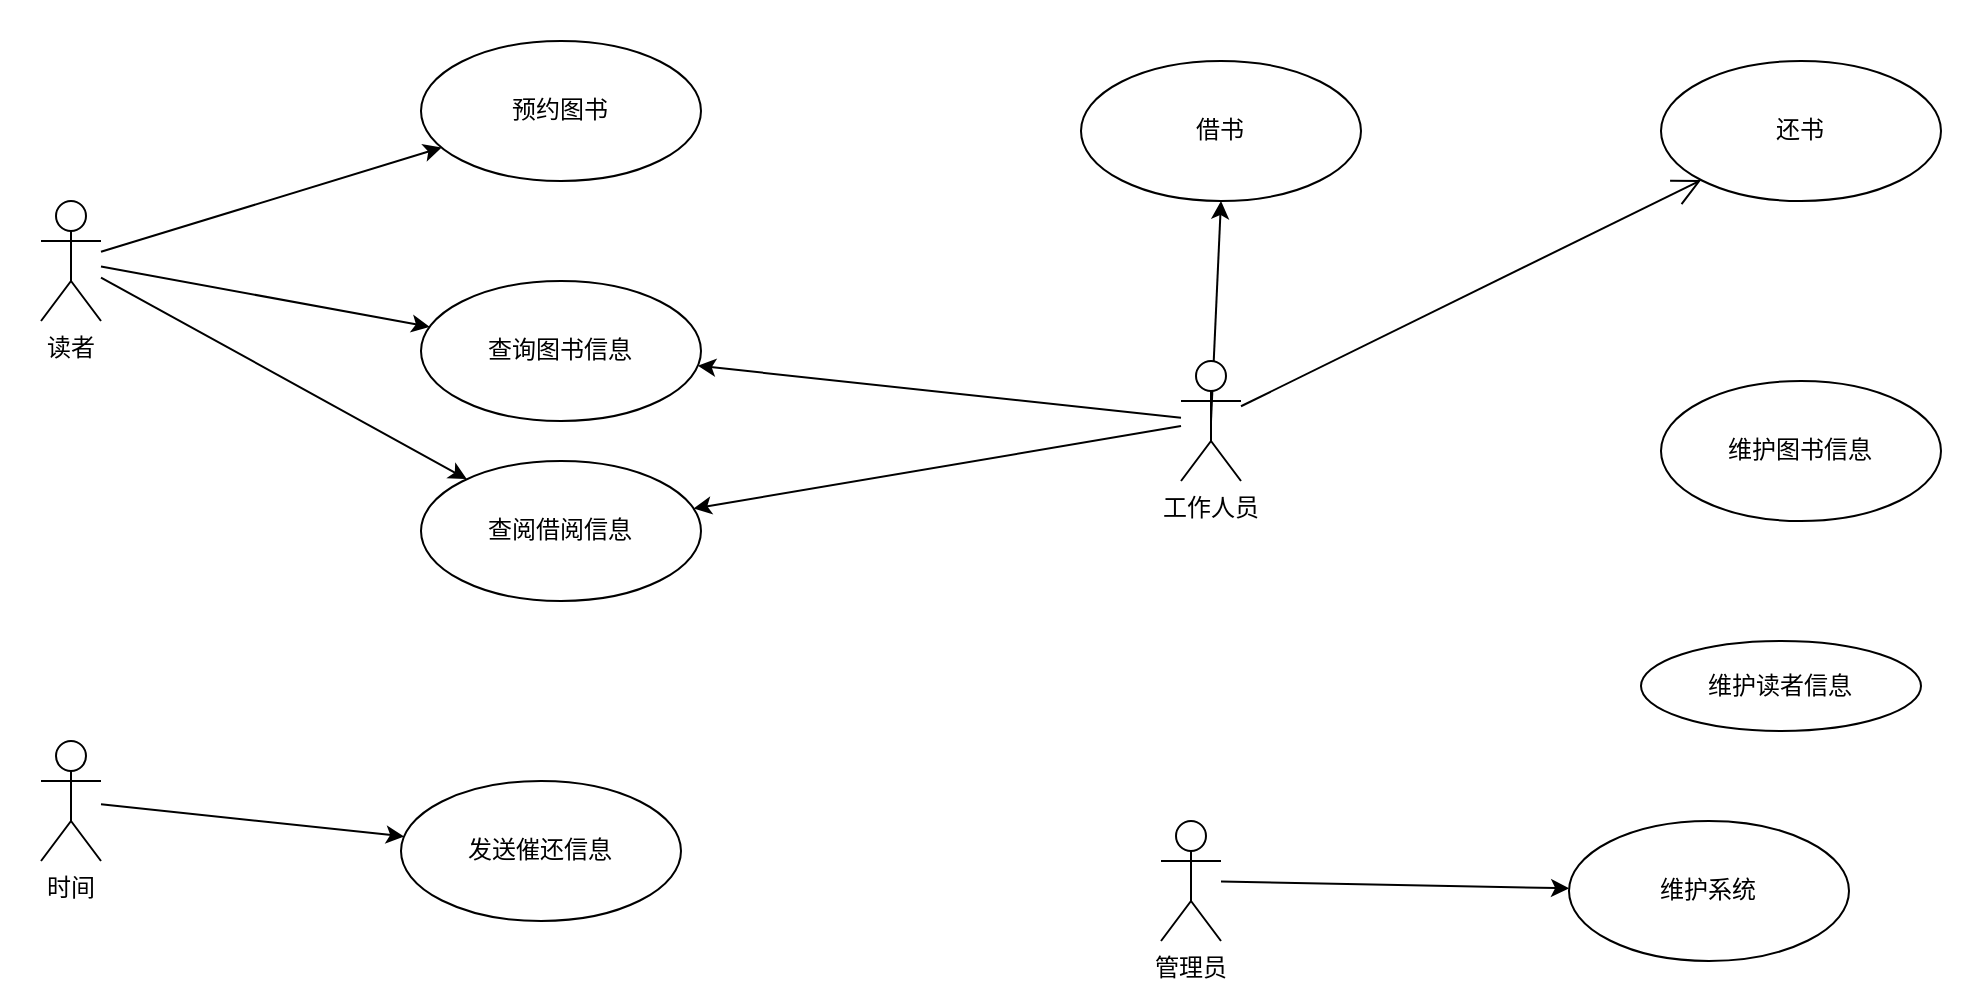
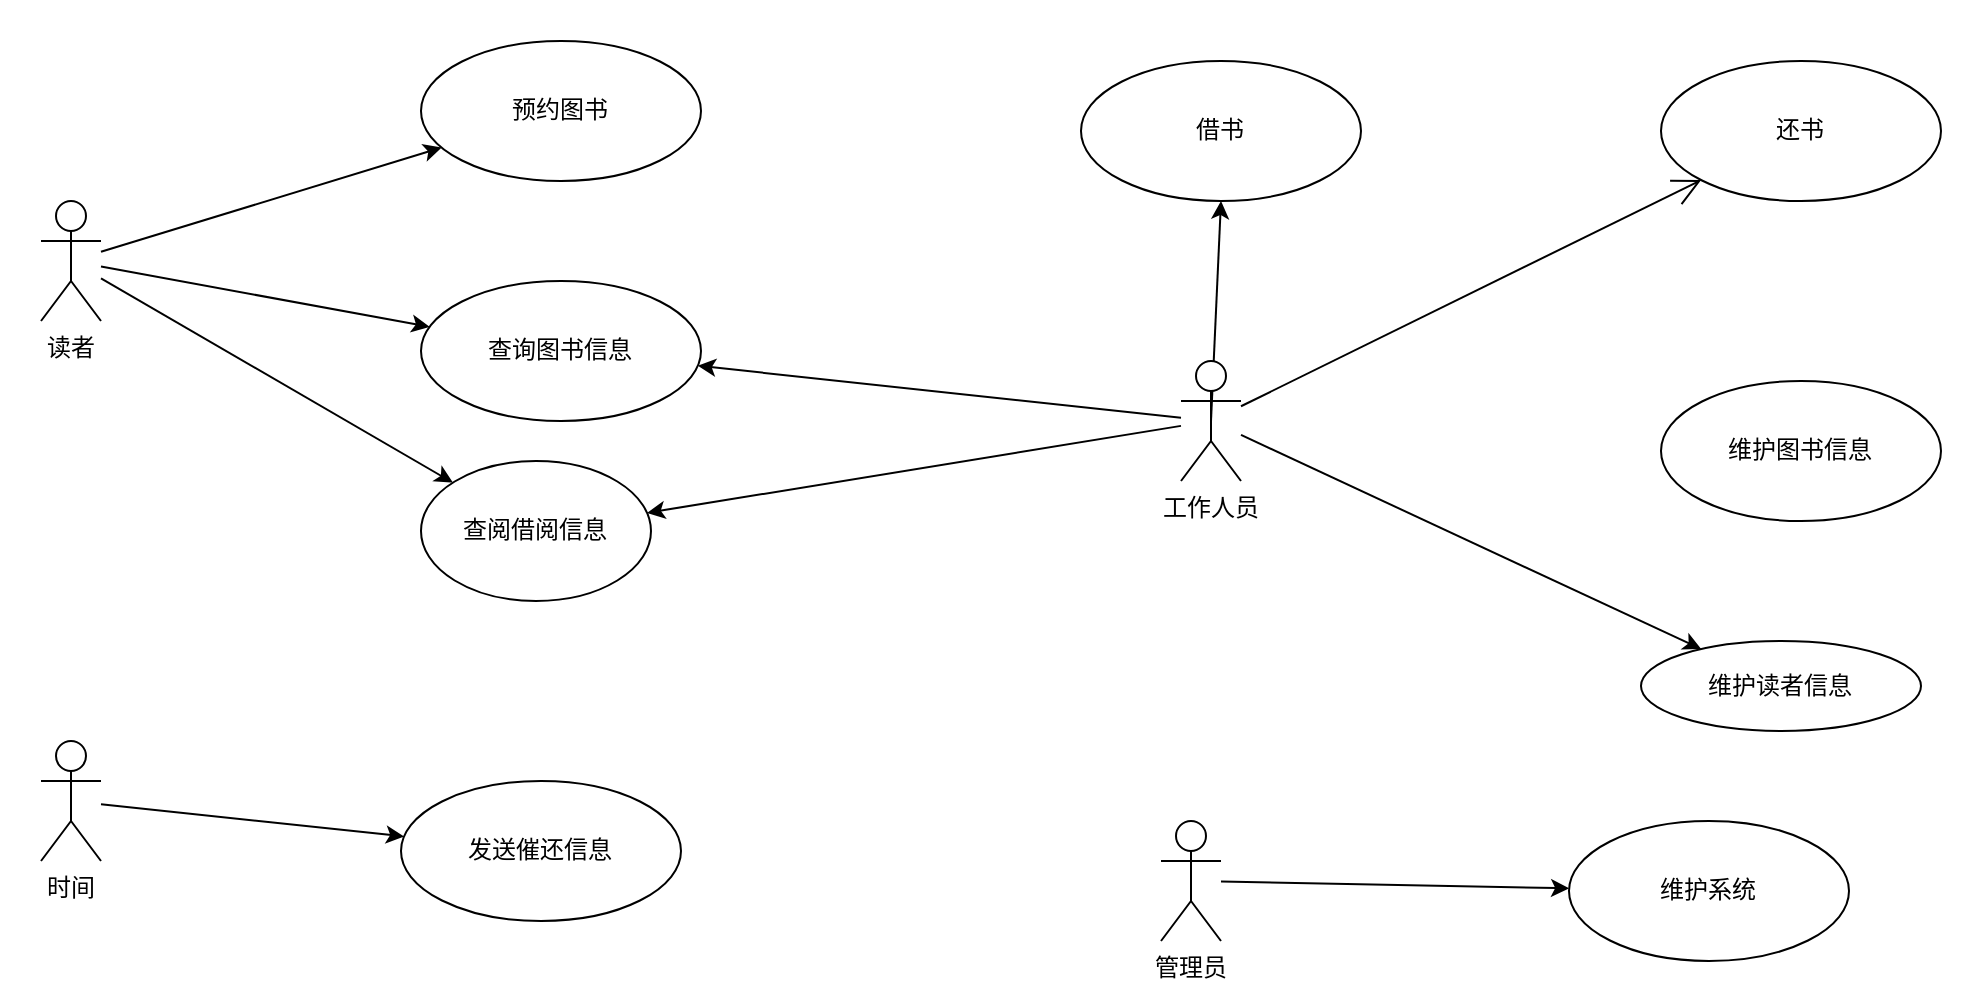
node "查阅借阅信息": size 280x140 -> 230x140
edge "工作人员" -> "维护读者信息": added
